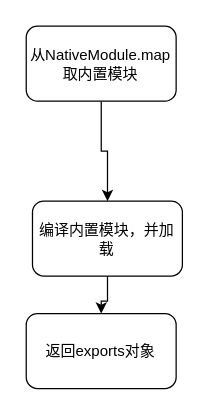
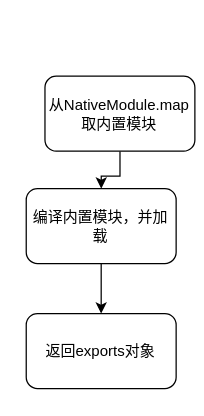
node "从NativeModule.map取内置模块": moved (101, 64) -> (120, 114)
node "编译内置模块，并加载": moved (107, 239) -> (101, 226)
